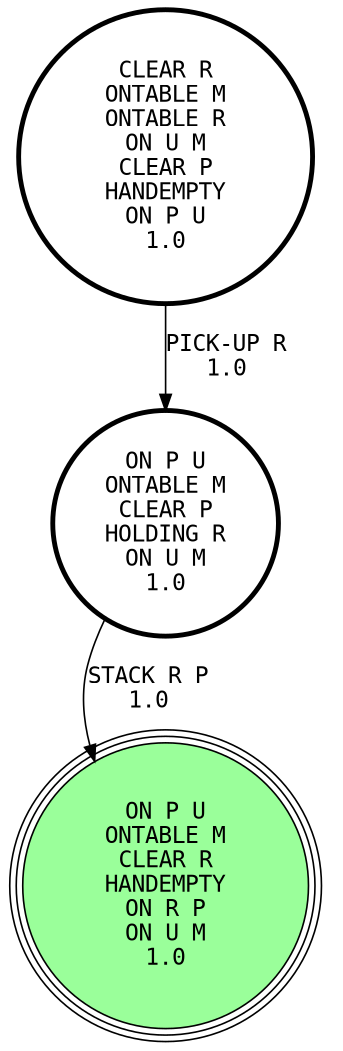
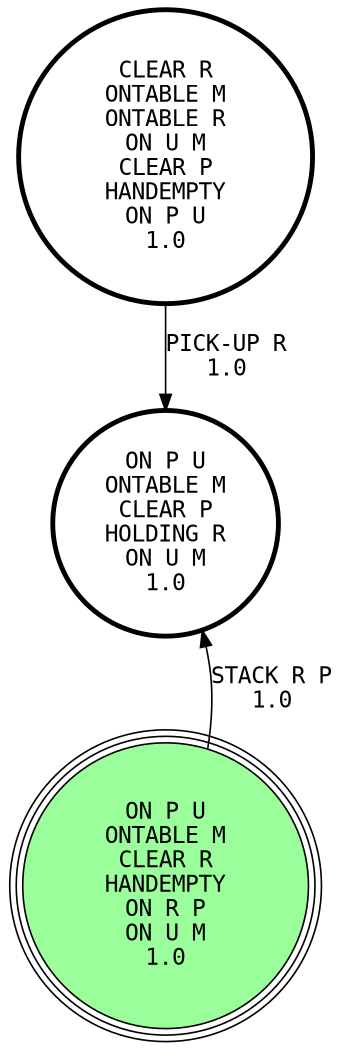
edge "ON P U ONTABLE M CLEAR P HOLDING R ON U M 1.0" -> "ON P U ONTABLE M CLEAR R HANDEMPTY ON R P ON U M 1.0": reversed
